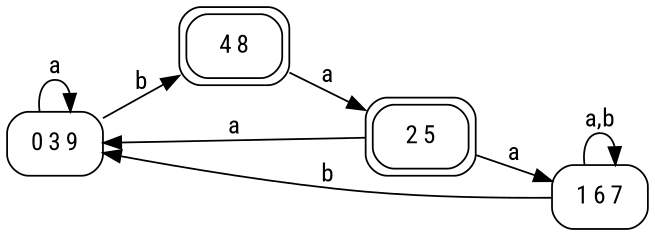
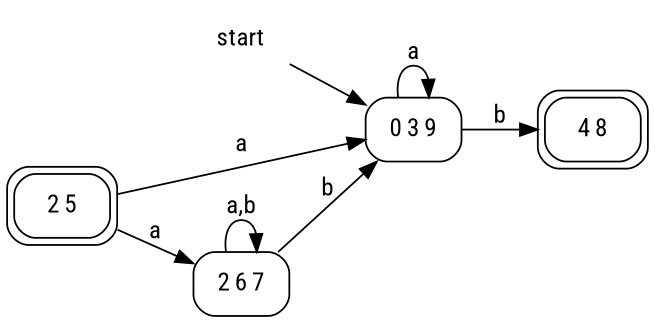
node "start": added
edge "4 8" -> "2 5": removed, label "a"
node "1 6 7": label "1 6 7" -> "2 6 7"
